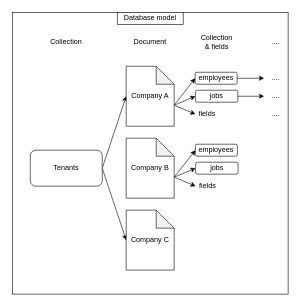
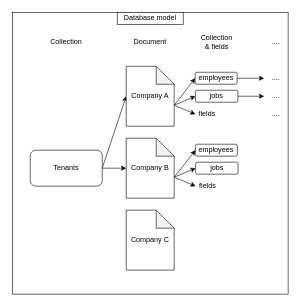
edge "Tenants" -> "Company C": now "Tenants" -> "Company B"
